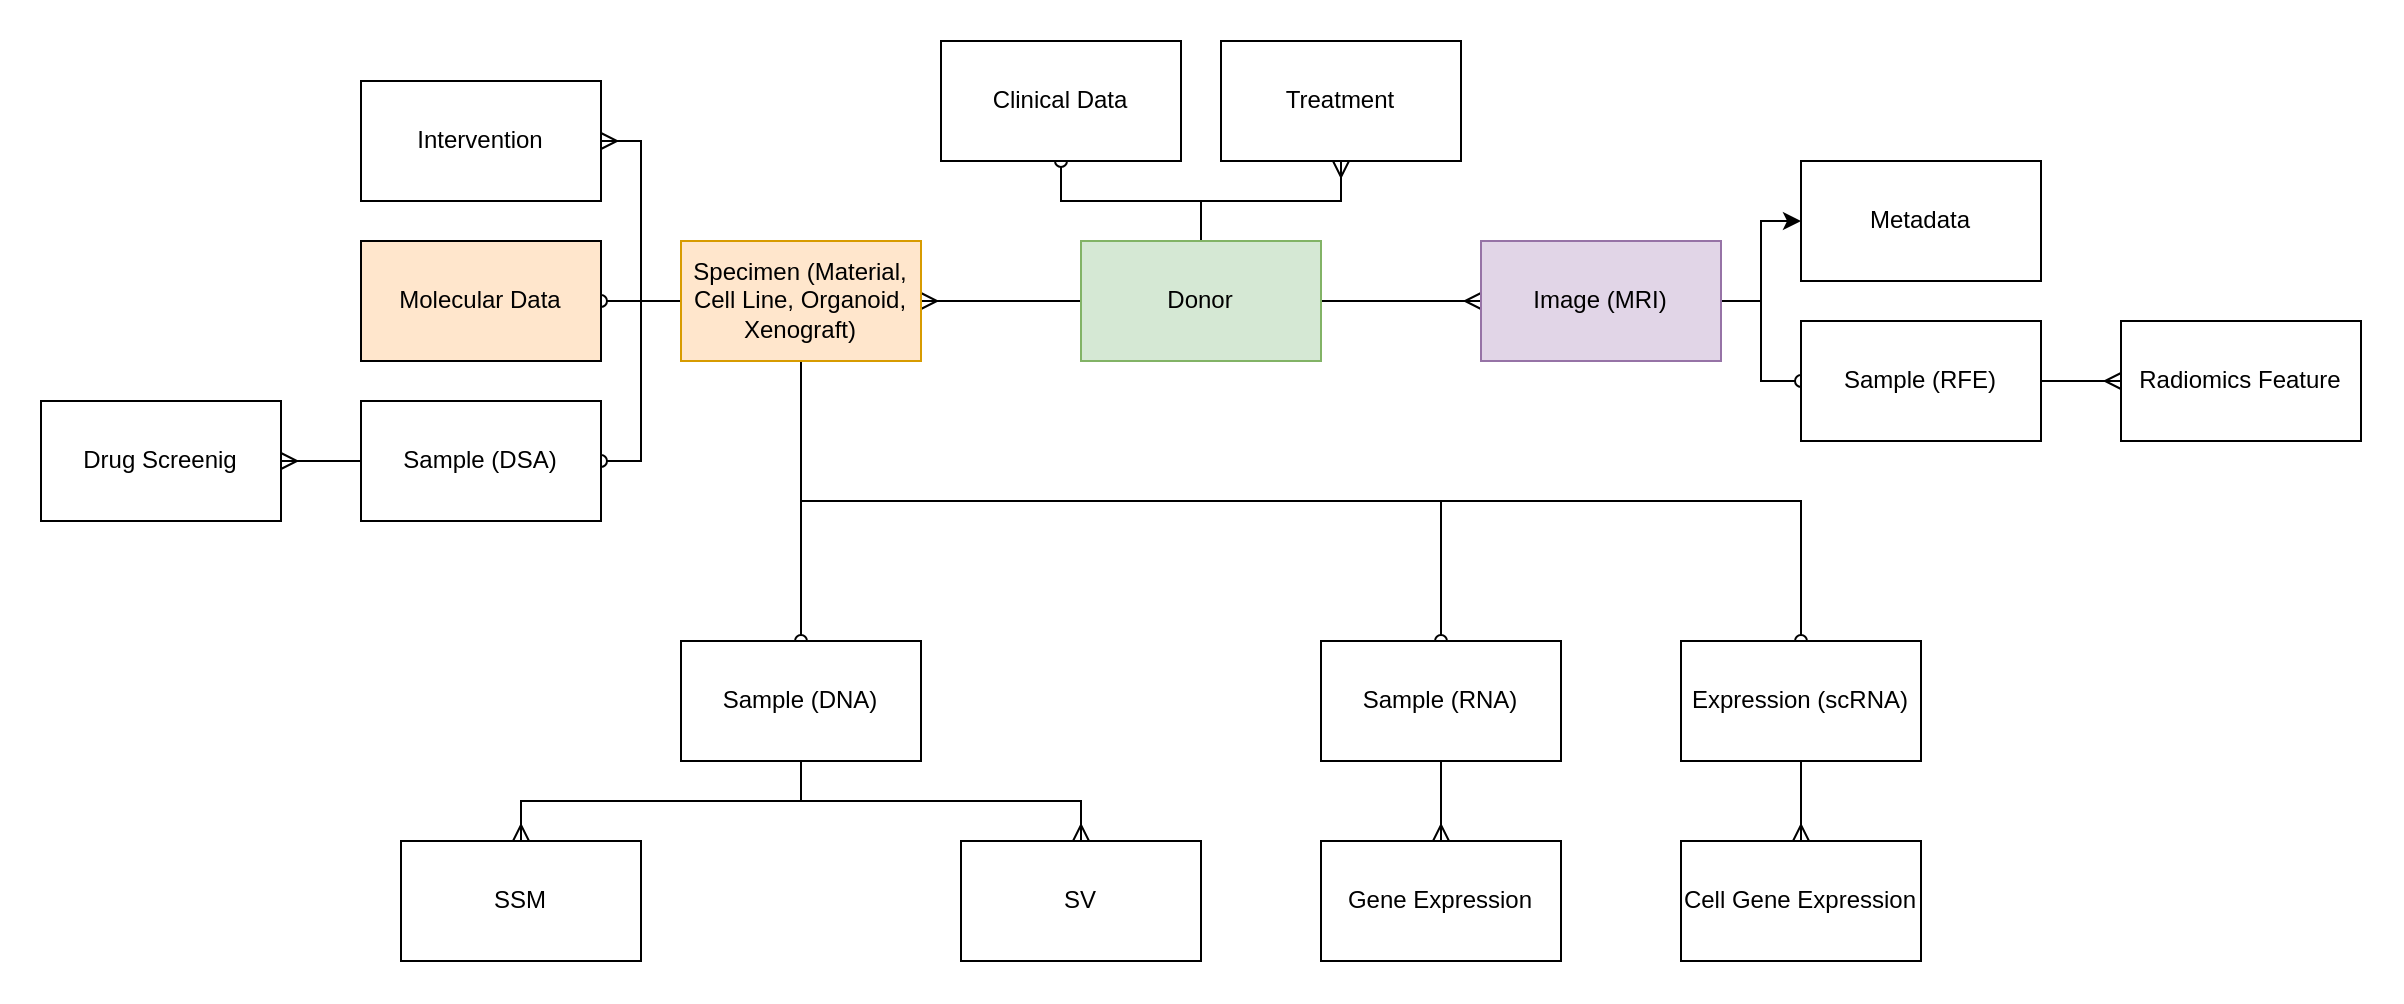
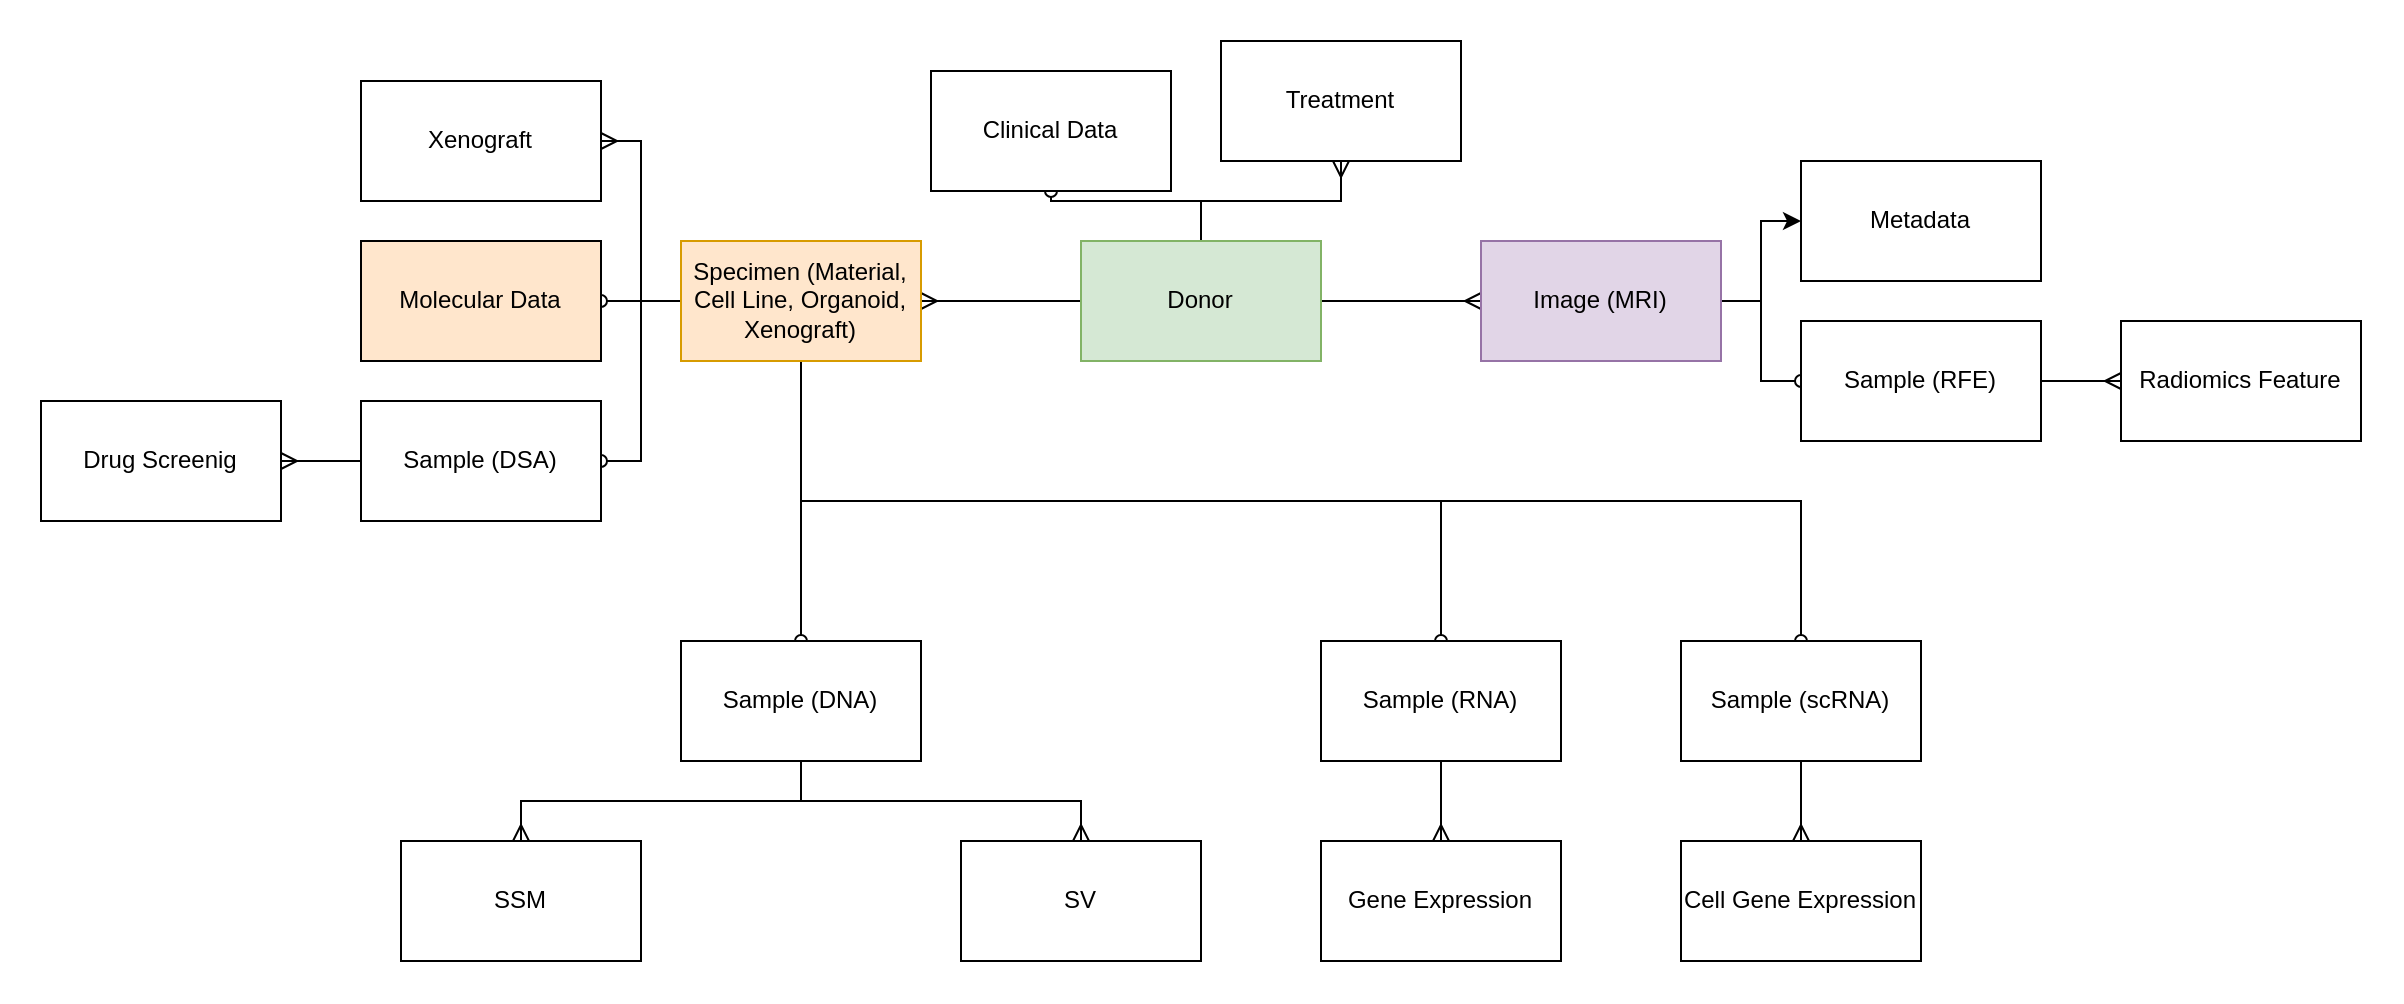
node "Clinical Data": moved (1061, 101) -> (1051, 131)
node "Intervention": label "Intervention" -> "Xenograft"
node "Expression (scRNA)": label "Expression (scRNA)" -> "Sample (scRNA)"
